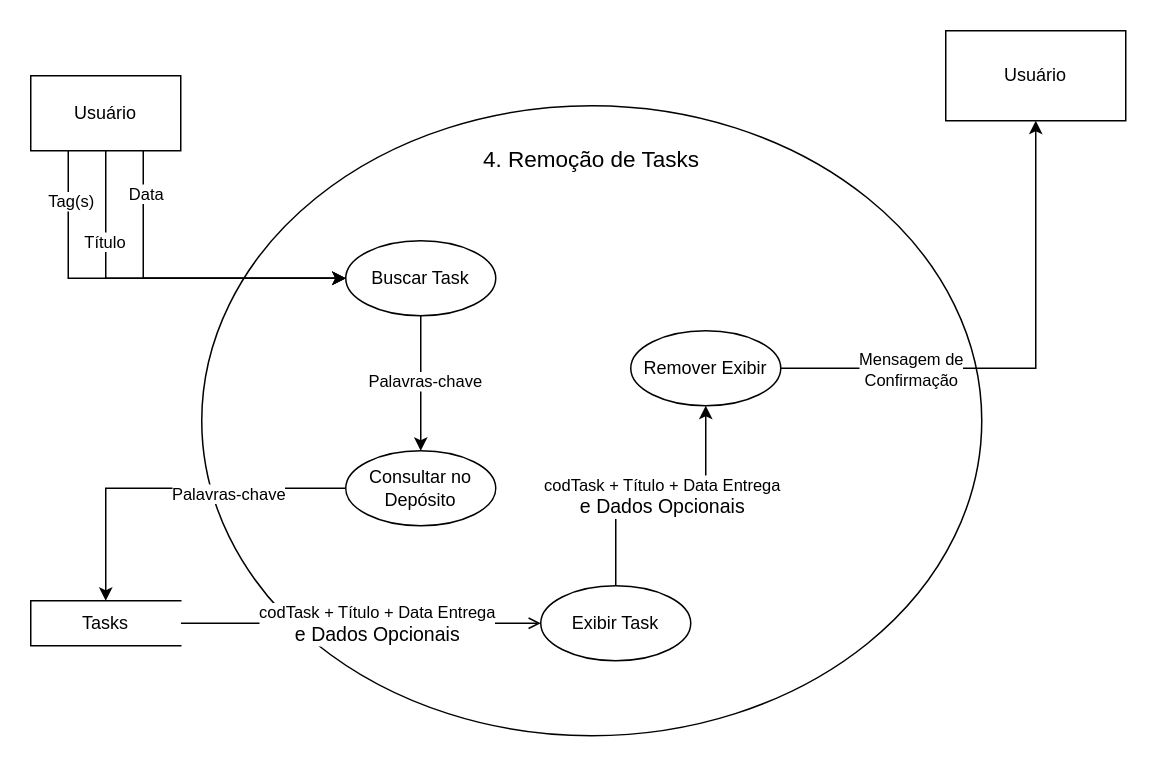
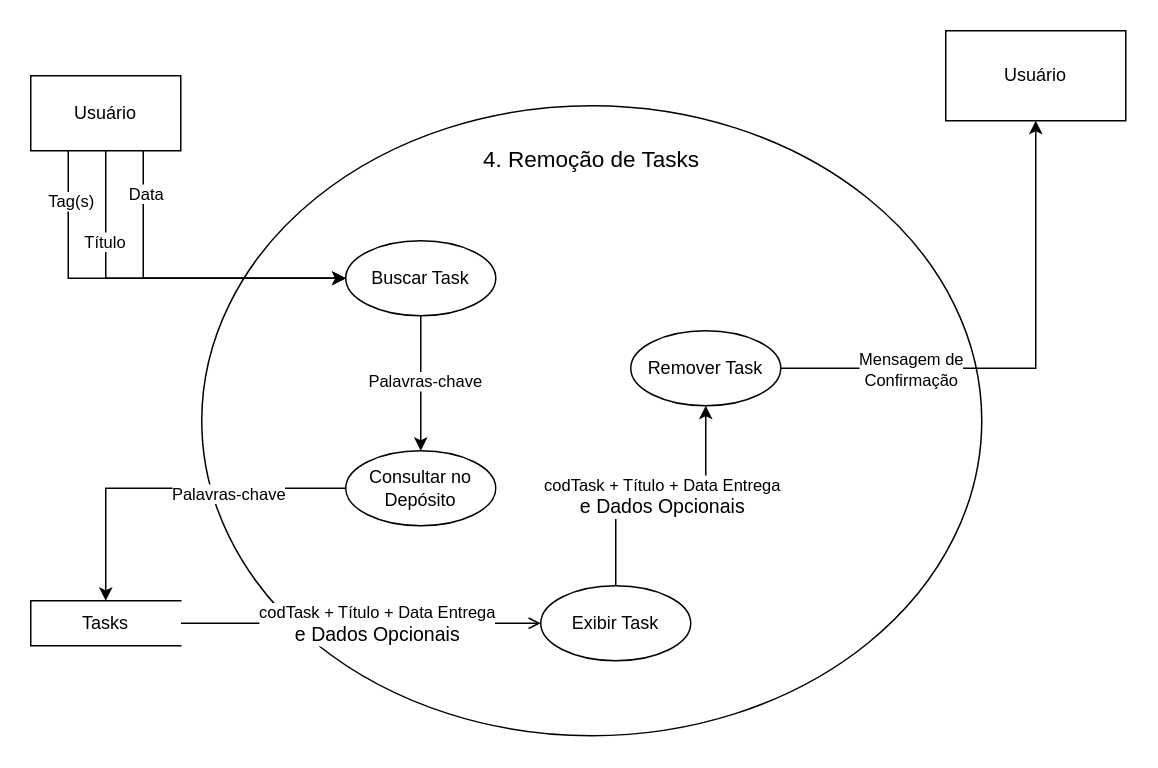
node "Remover Exibir": label "Remover Exibir" -> "Remover Task"
